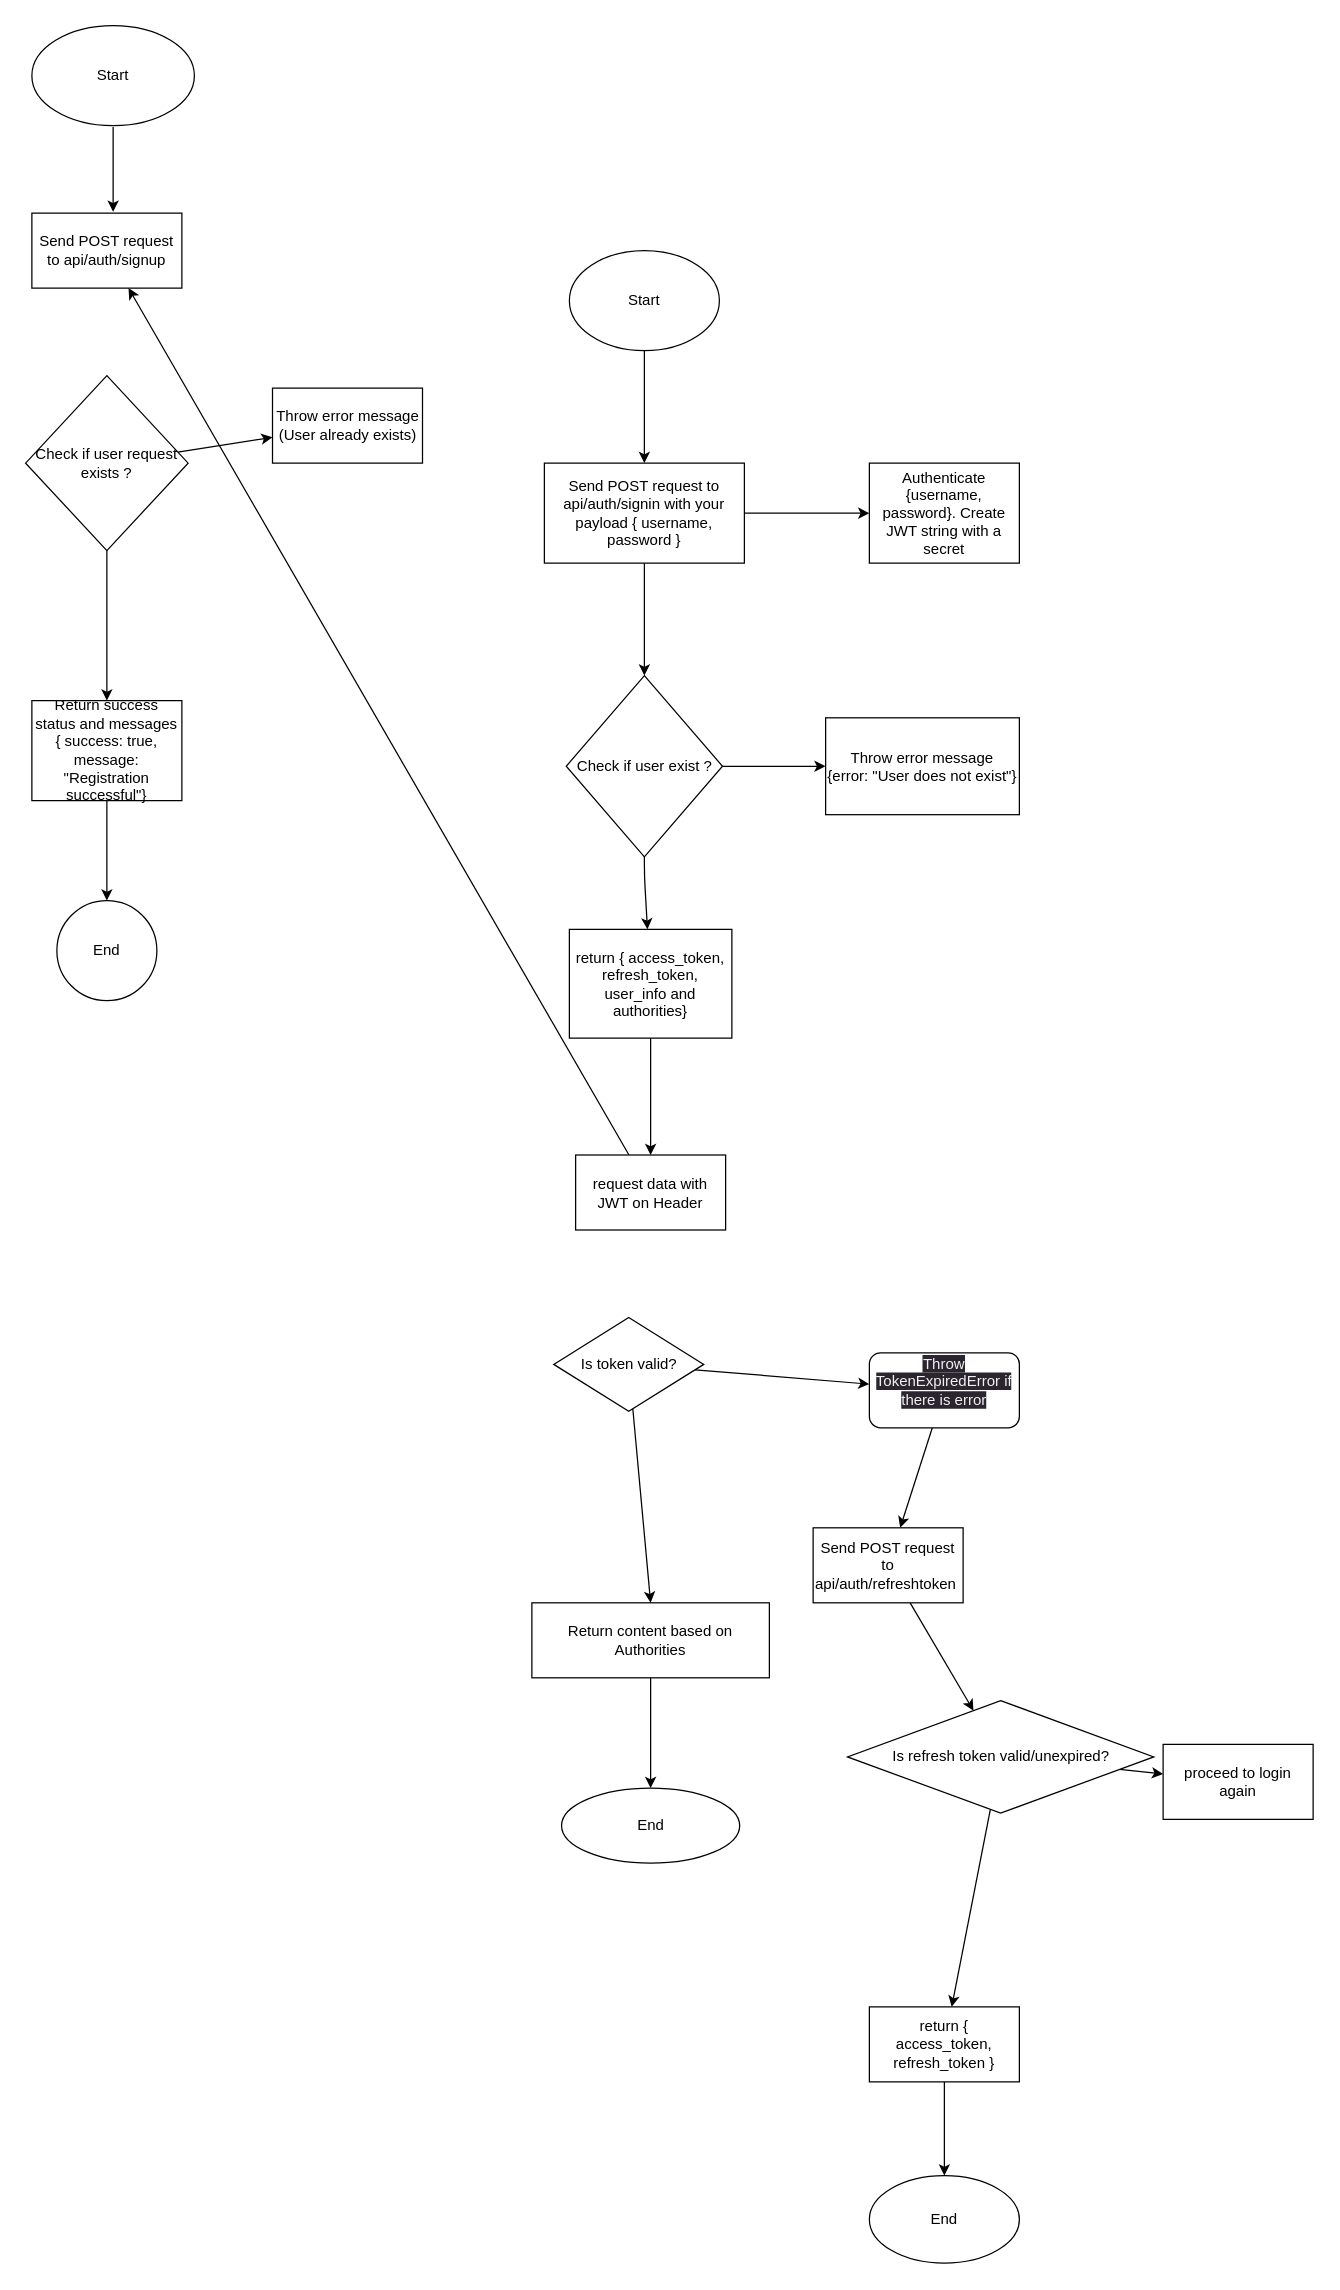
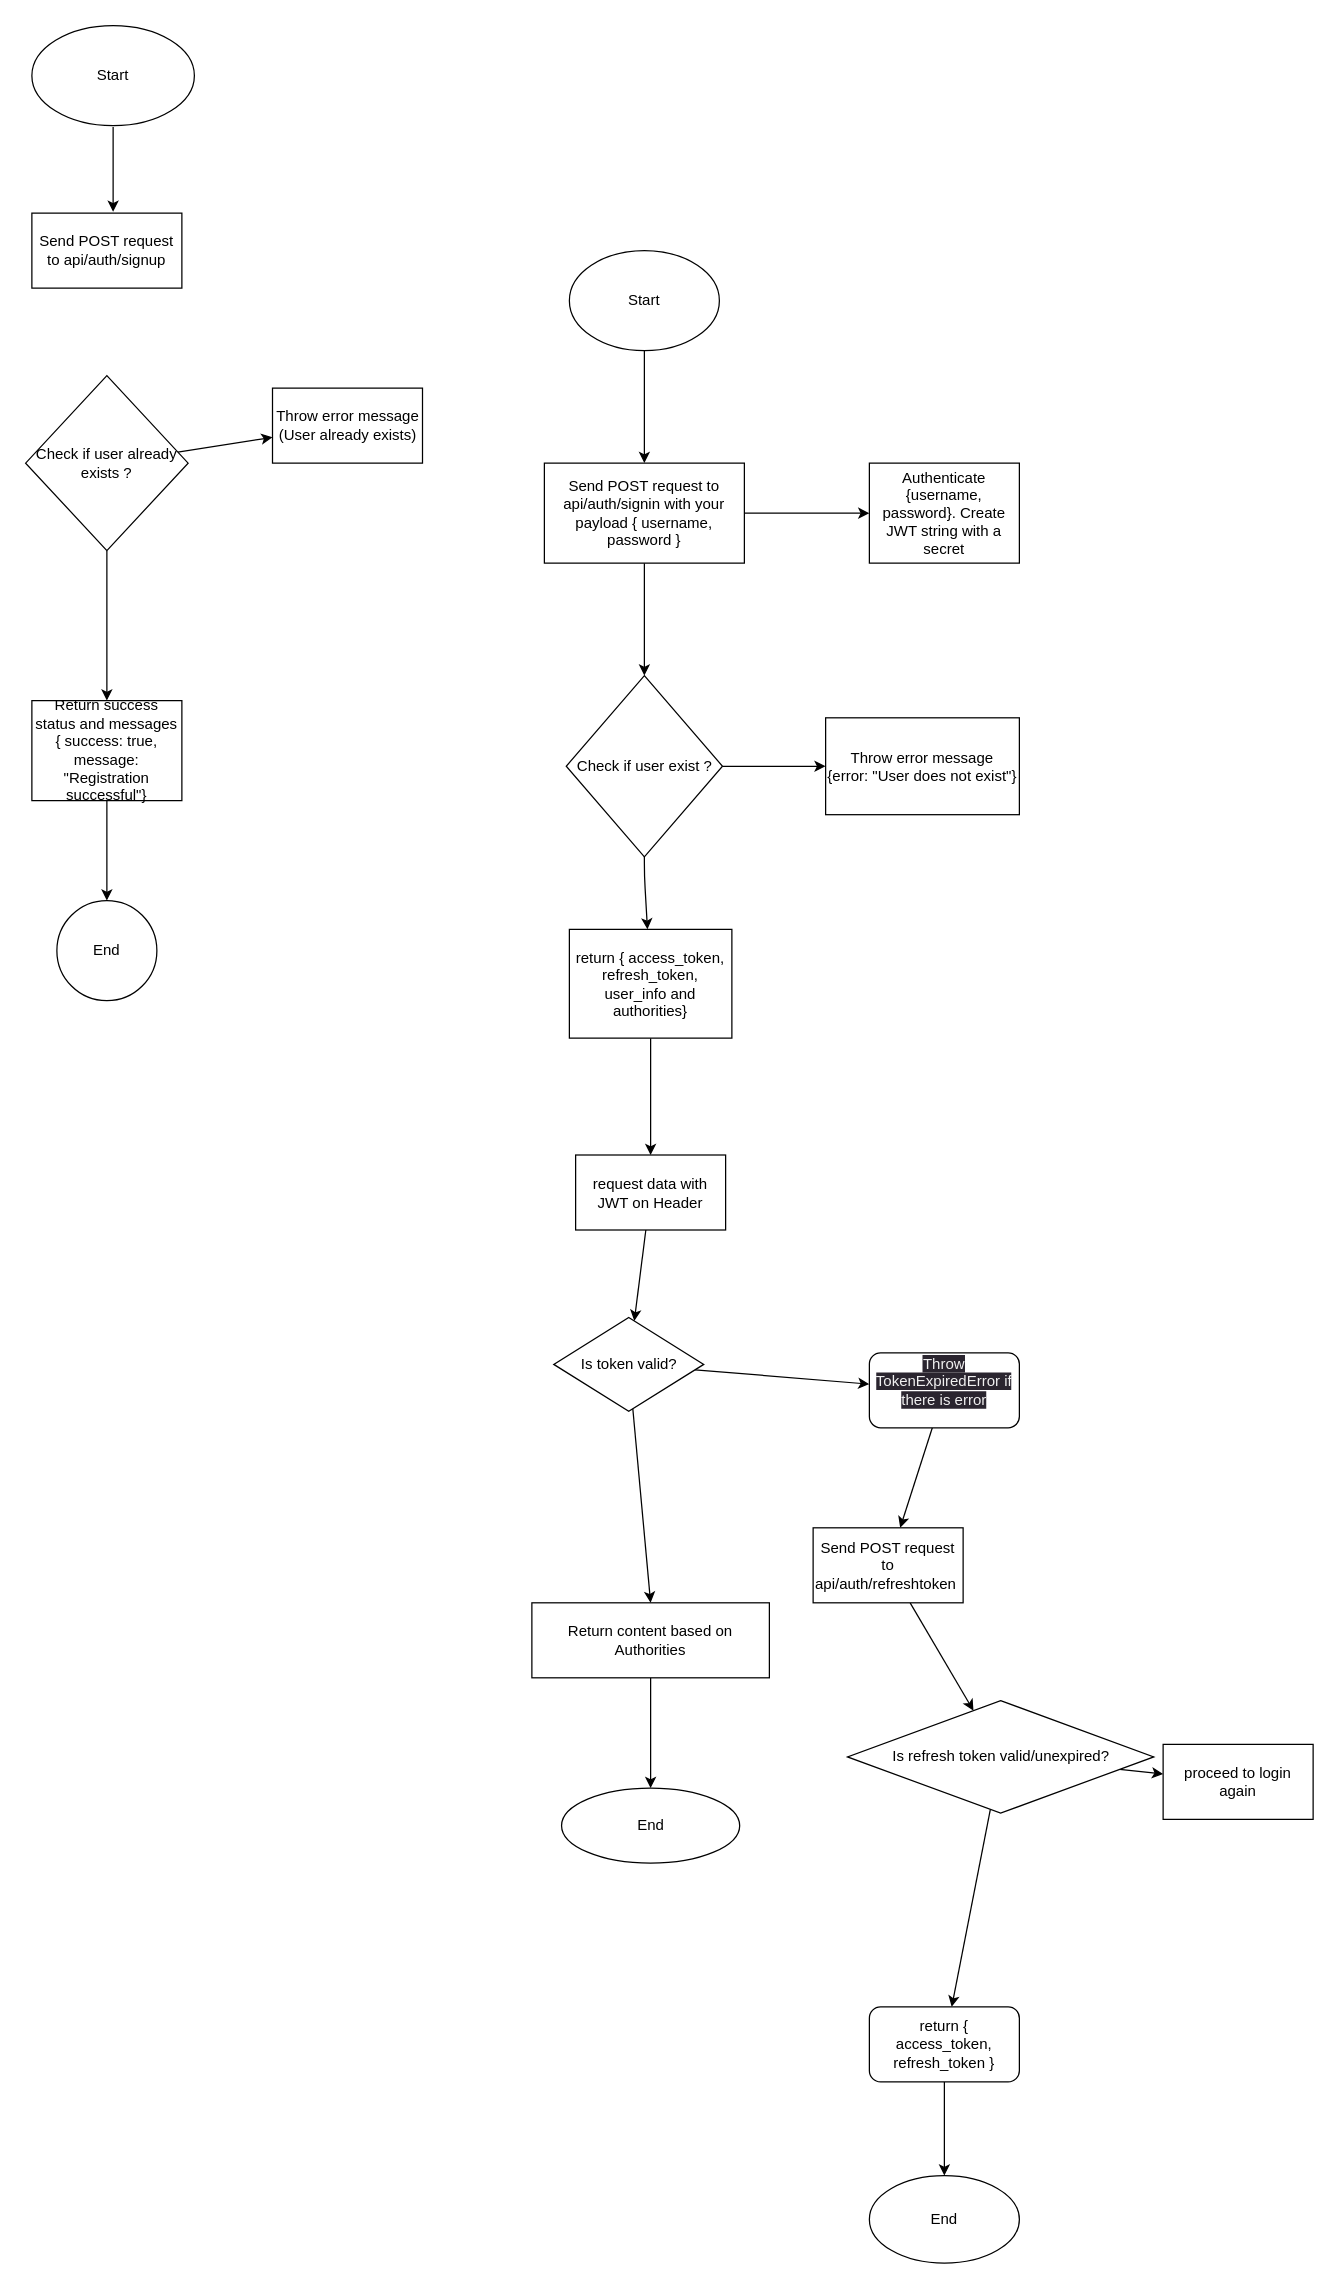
node "Check if user request exists ?": label "Check if user request exists ?" -> "Check if user already exists ?"
edge "request data with JWT on Header" -> "Send POST request to api/auth/signup": now "request data with JWT on Header" -> "Is token valid?"
node "return { access_token, refresh_token }": shape rectangle -> rounded rectangle
